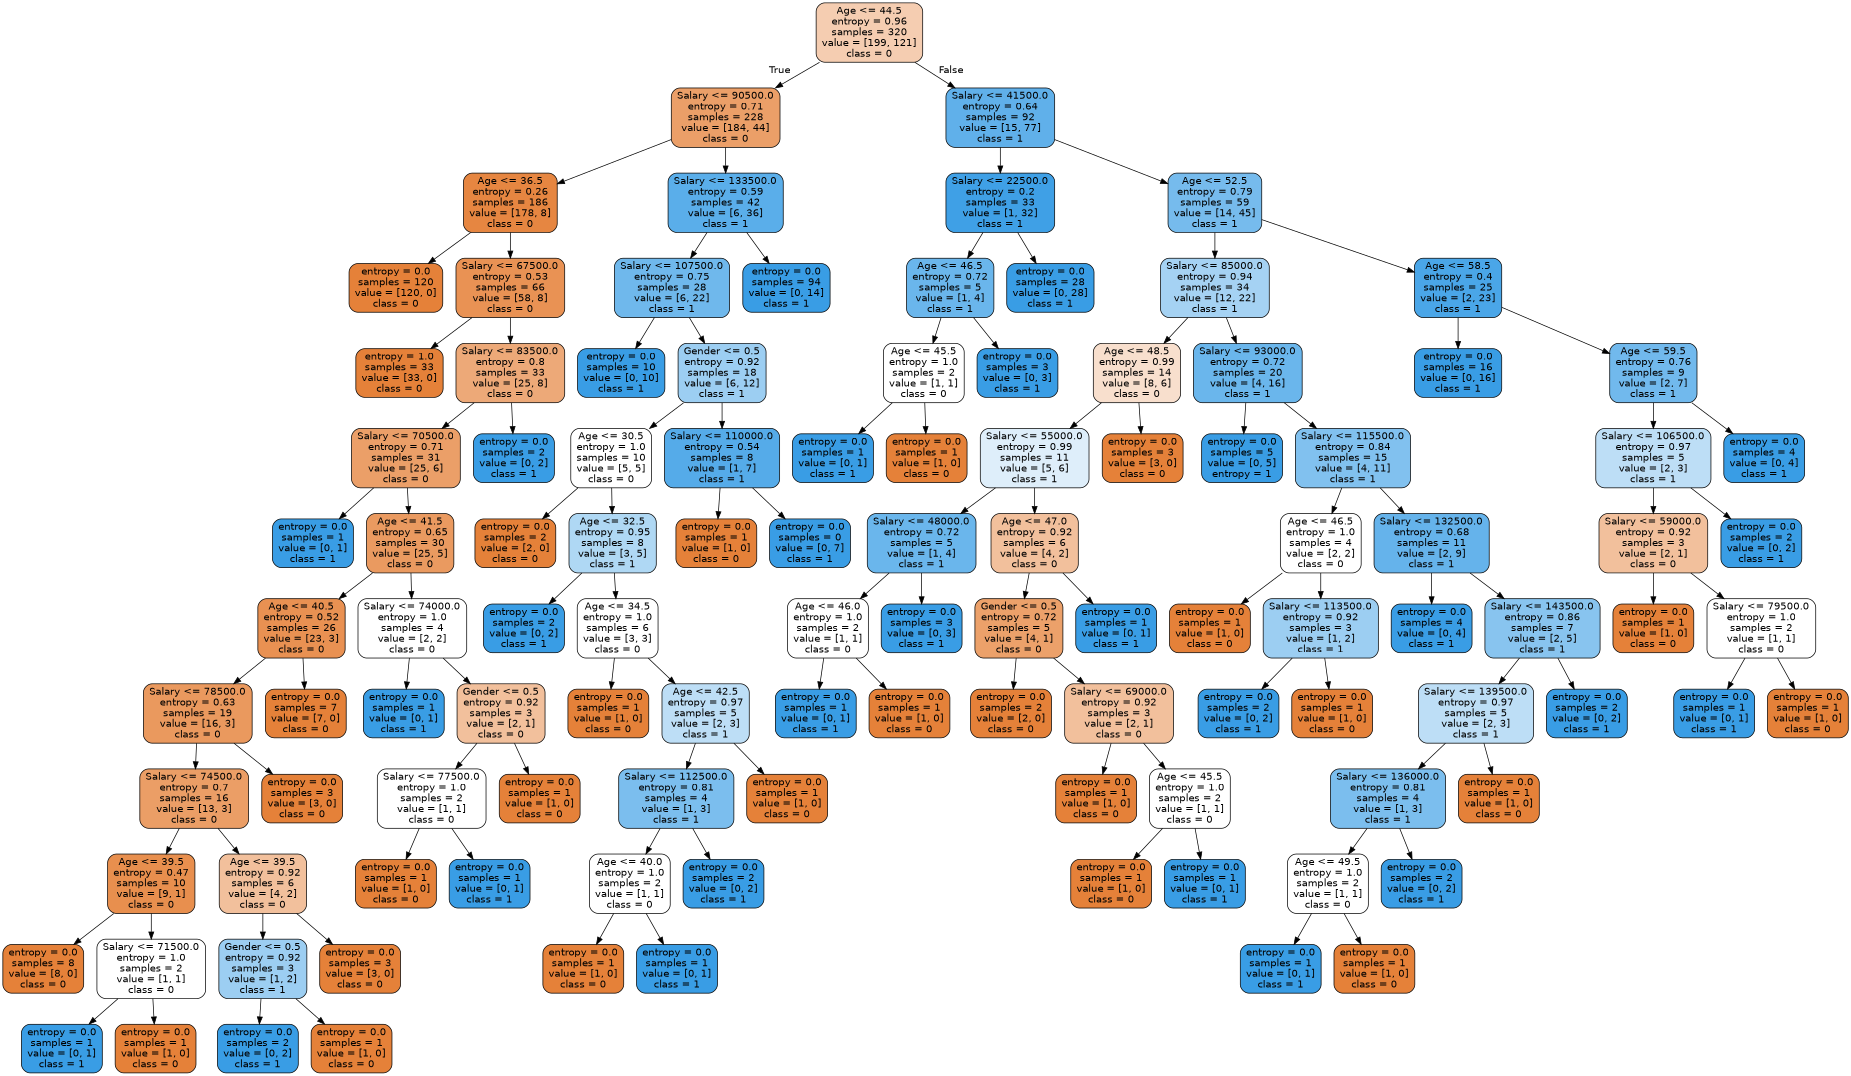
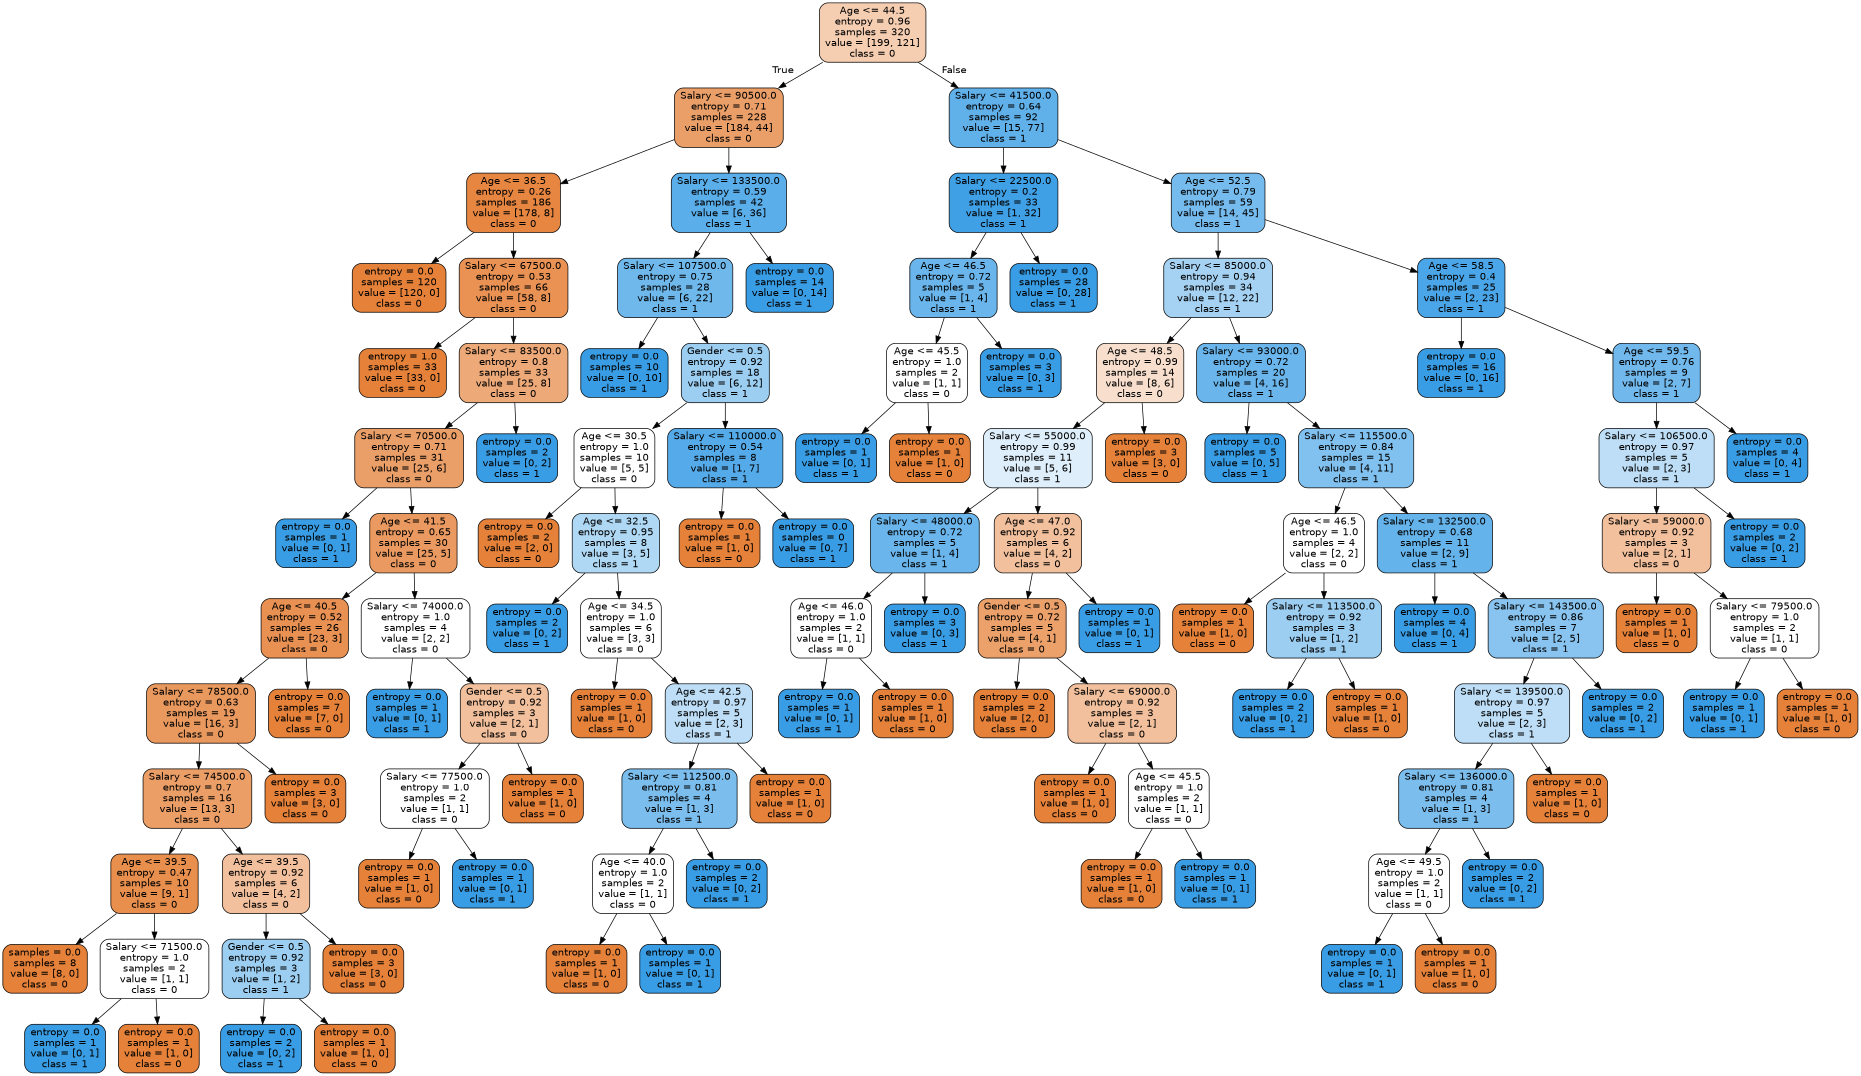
node "entropy = 0.0 samples = 94 value = [0, 14] class = 1": label "entropy = 0.0 samples = 94 value = [0, 14] class = 1" -> "entropy = 0.0 samples = 14 value = [0, 14] class = 1"
node "entropy = 0.0 samples = 5 value = [0, 5] entropy = 1": label "entropy = 0.0 samples = 5 value = [0, 5] entropy = 1" -> "entropy = 0.0 samples = 5 value = [0, 5] class = 1"
node "entropy = 0.0 samples = 8 value = [8, 0] class = 0": label "entropy = 0.0 samples = 8 value = [8, 0] class = 0" -> "samples = 0.0 samples = 8 value = [8, 0] class = 0"
